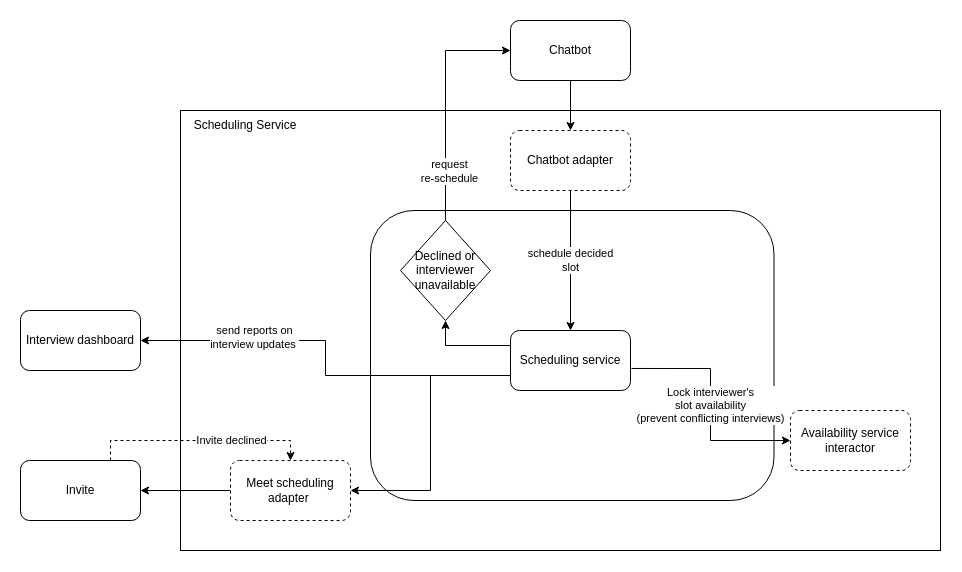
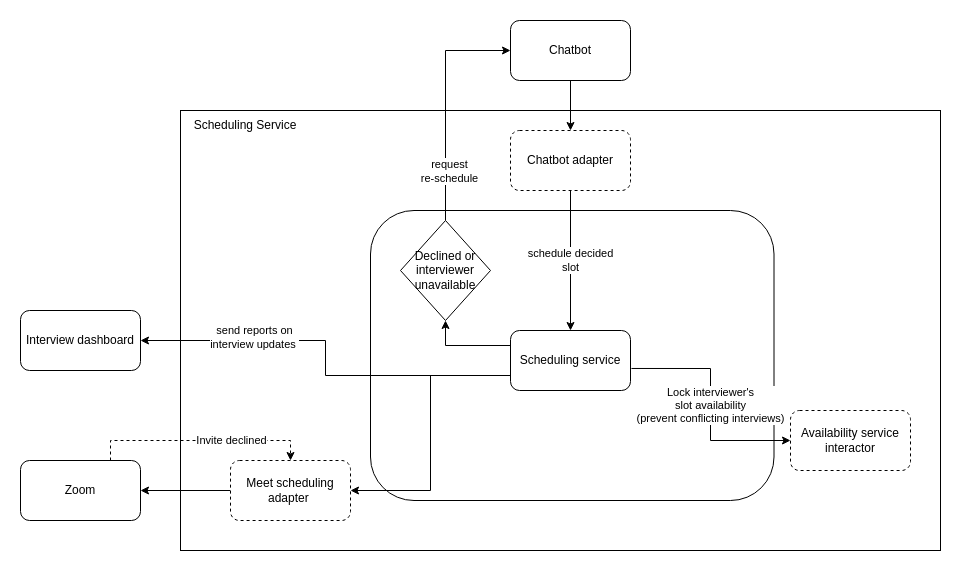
node "Invite": label "Invite" -> "Zoom"
